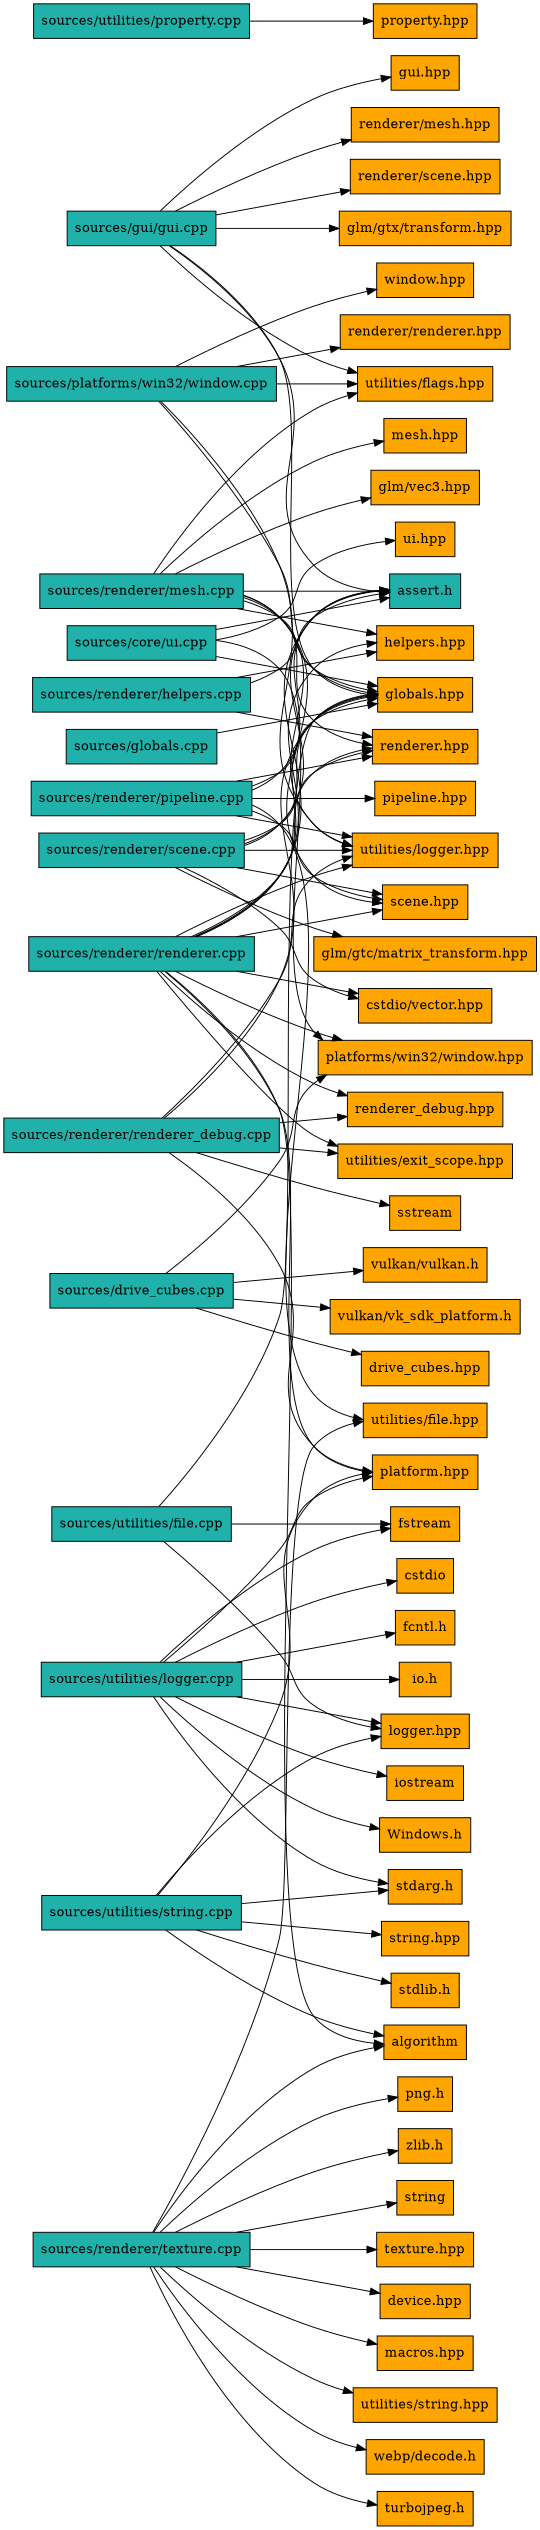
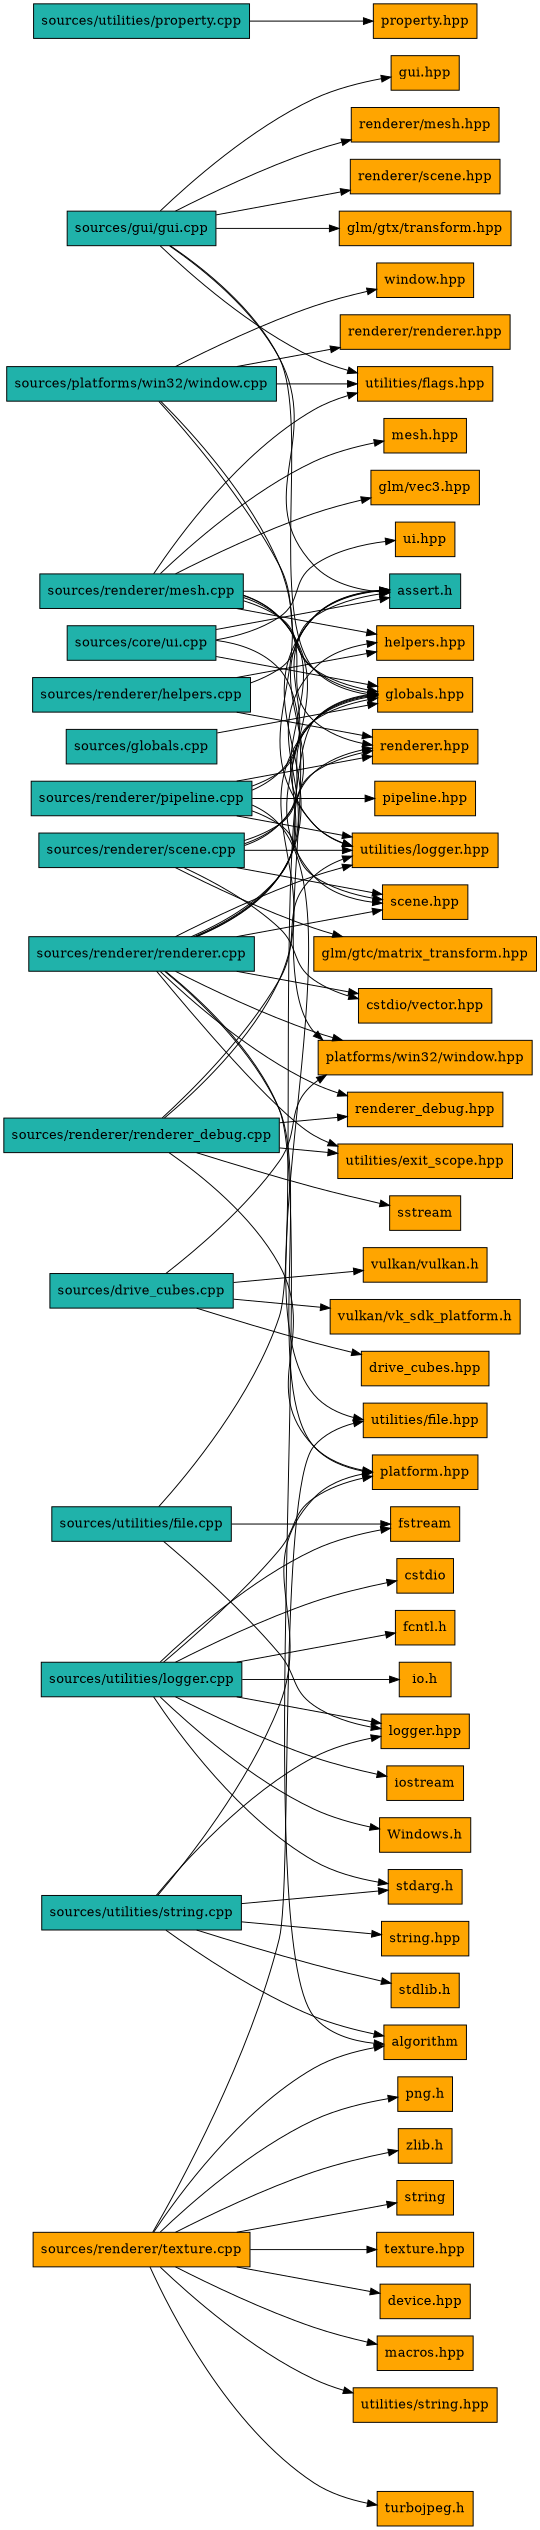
node "sources/renderer/texture.cpp": fillcolor lightseagreen -> orange
node "webp/decode.h": removed
